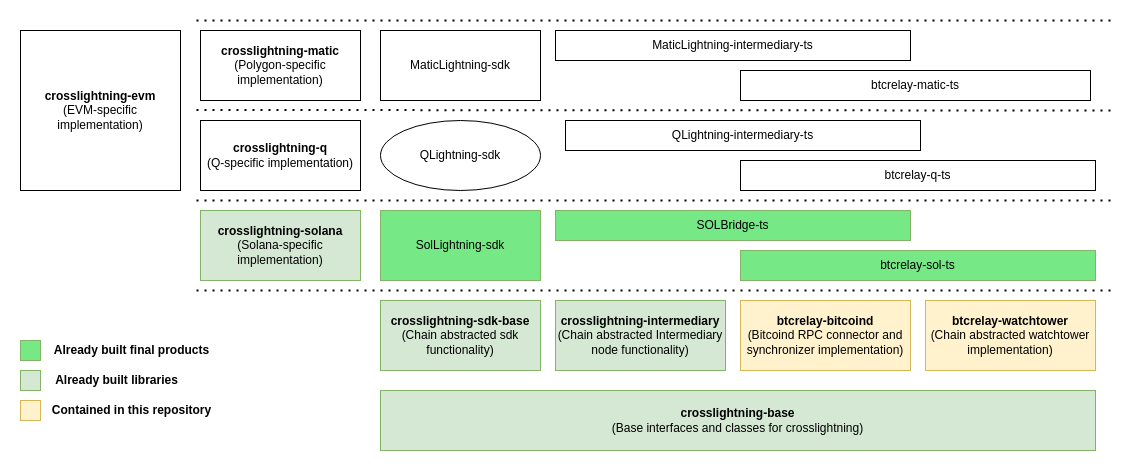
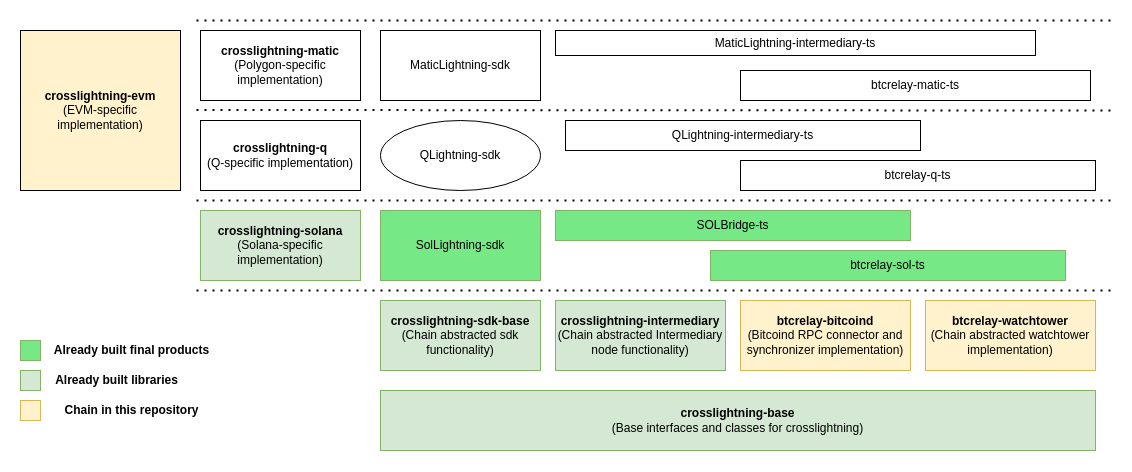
node "MaticLightning-intermediary-ts": size 355x30 -> 480x25
node "crosslightning-evm (EVM-specific implementation)": fillcolor #ffffff -> #fff2cc
node "btcrelay-sol-ts": moved (918, 266) -> (888, 266)
node "Contained in this repository": label "Contained in this repository" -> "Chain in this repository"
